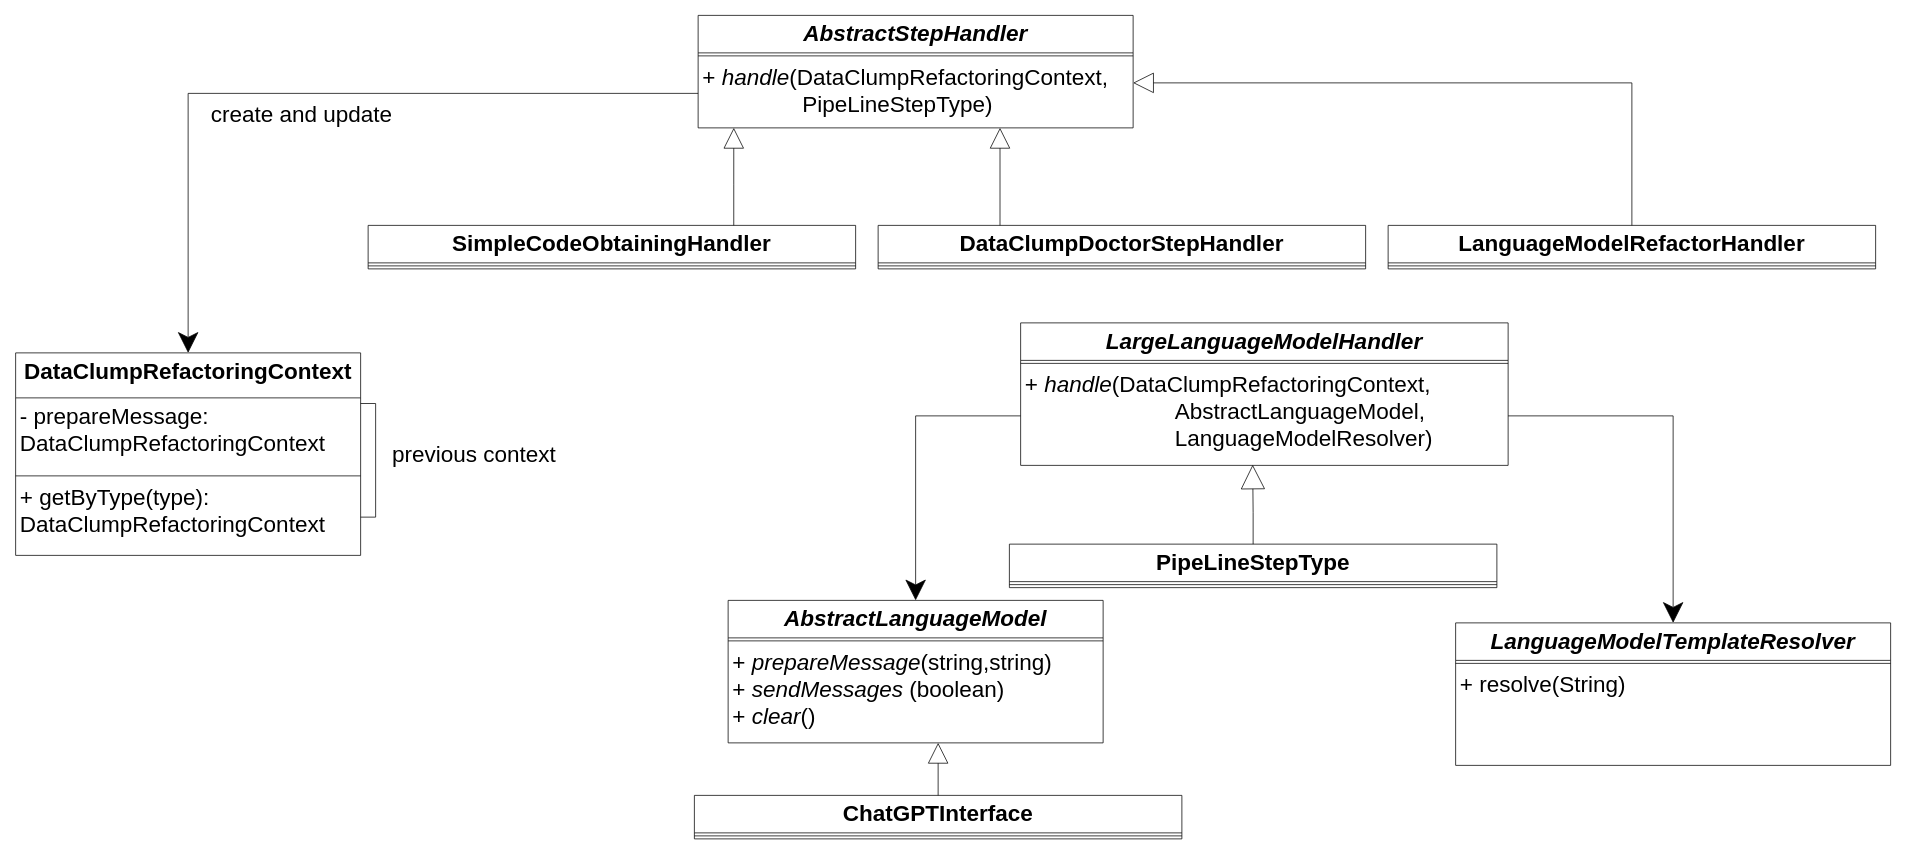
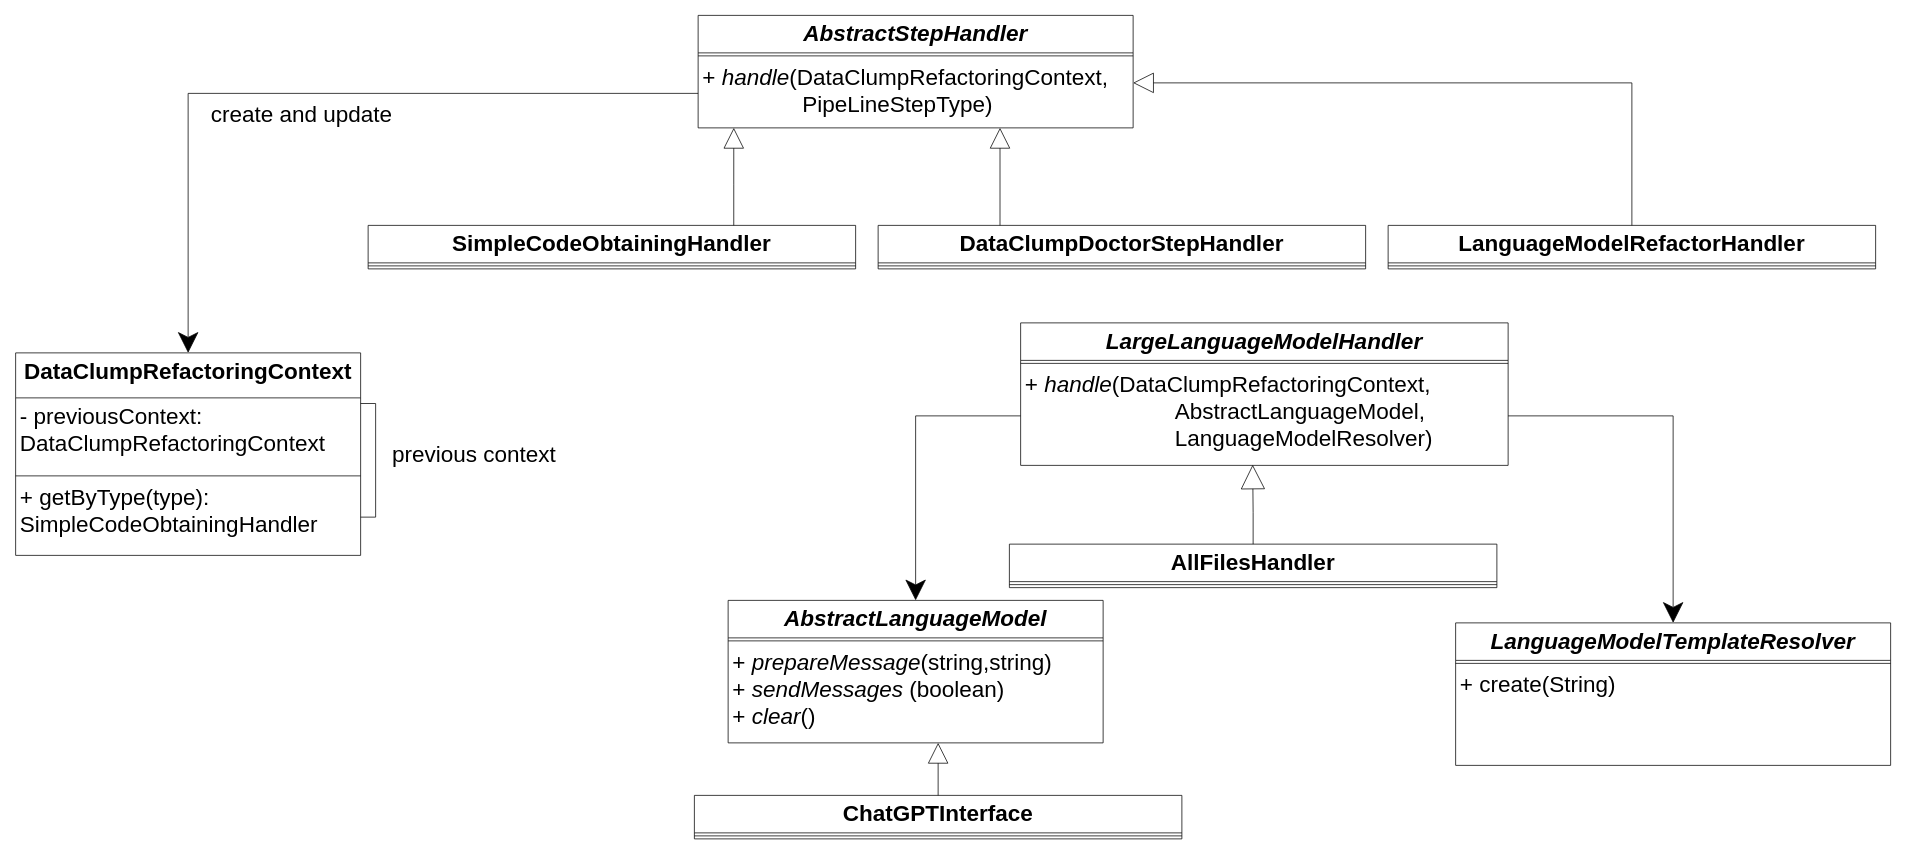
node "- prepareMessage: DataClumpRefactoringContext": label "- prepareMessage: DataClumpRefactoringContext" -> "- previousContext: DataClumpRefactoringContext"
node "+ getByType(type): DataClumpRefactoringContext": label "+ getByType(type): DataClumpRefactoringContext" -> "+ getByType(type): SimpleCodeObtainingHandler"
node "PipeLineStepType": label "PipeLineStepType" -> "AllFilesHandler"
node "+ resolve(String)": label "+ resolve(String)" -> "+ create(String)"
